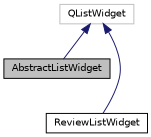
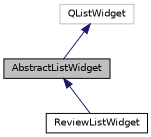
edge "ReviewListWidget" -> "QListWidget": now "ReviewListWidget" -> "AbstractListWidget"
